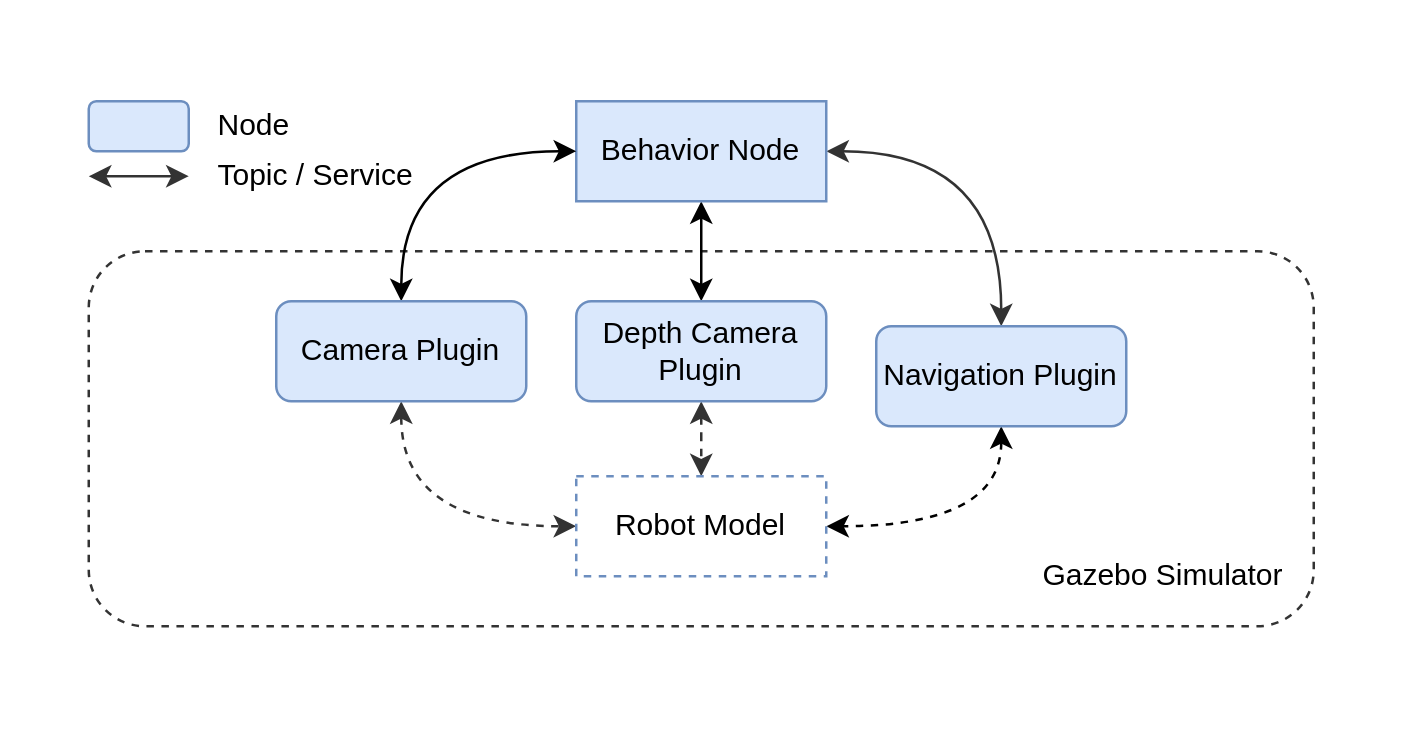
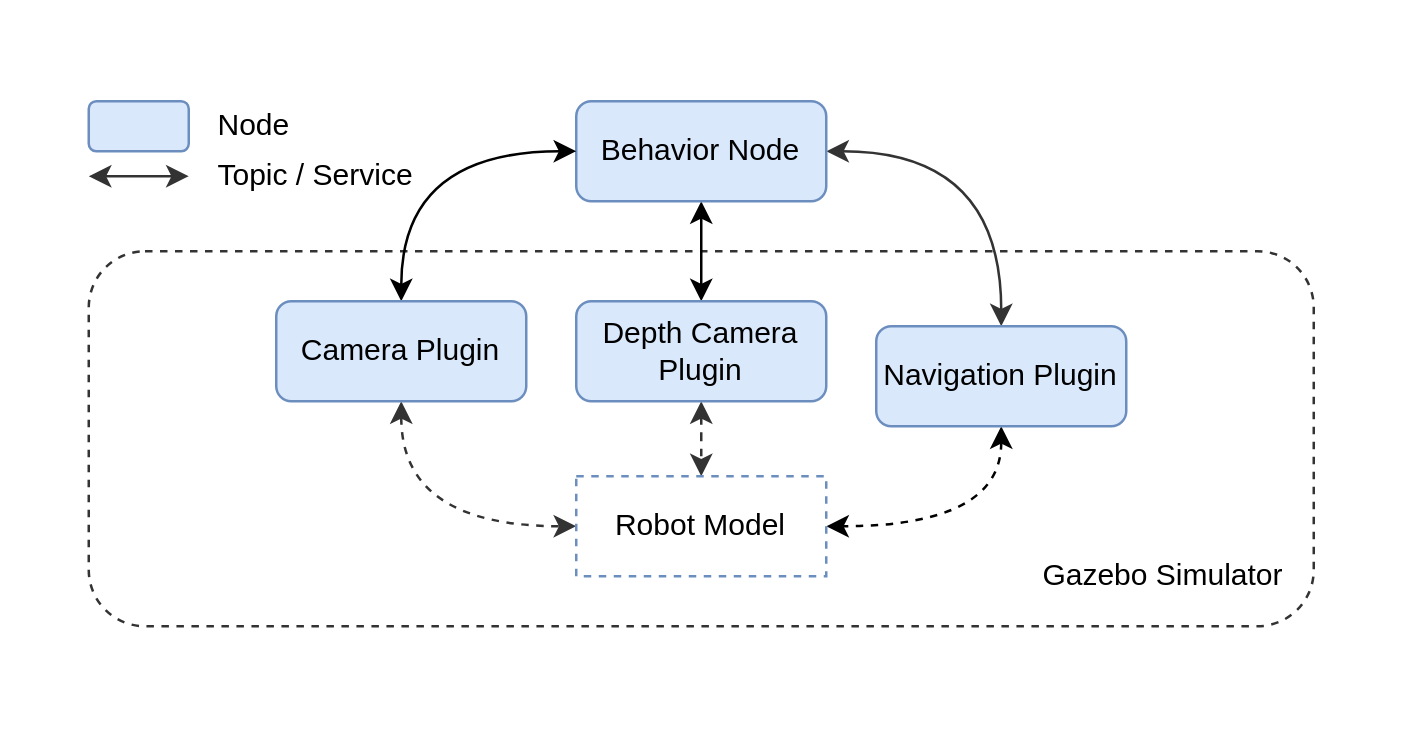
node "Behavior Node": shape rectangle -> rounded rectangle
